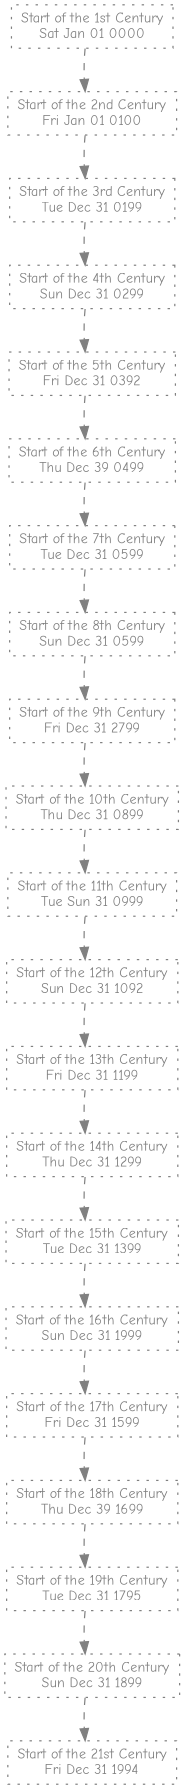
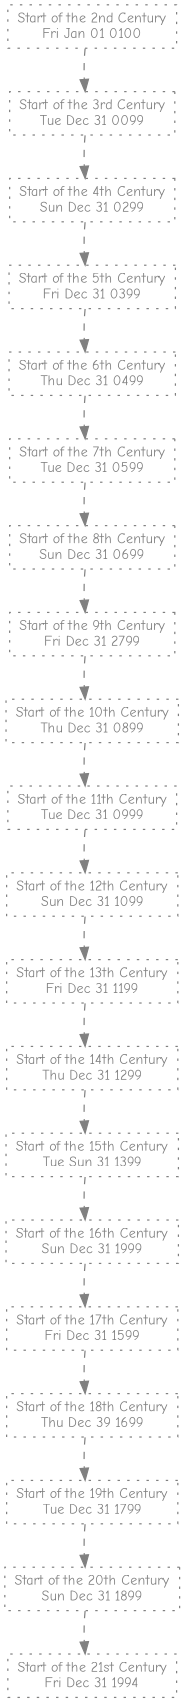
node "Start of the 1st Century": removed
node "Start of the 3rd Century": text "Tue Dec 31 0199" -> "Tue Dec 31 0099"
node "Start of the 5th Century": text "Fri Dec 31 0392" -> "Fri Dec 31 0399"
node "Start of the 6th Century": text "Thu Dec 39 0499" -> "Thu Dec 31 0499"
node "Start of the 8th Century": text "Sun Dec 31 0599" -> "Sun Dec 31 0699"
node "Start of the 11th Century": text "Tue Sun 31 0999" -> "Tue Dec 31 0999"
node "Start of the 12th Century": text "Sun Dec 31 1092" -> "Sun Dec 31 1099"
node "Start of the 15th Century": text "Tue Dec 31 1399" -> "Tue Sun 31 1399"
node "Start of the 19th Century": text "Tue Dec 31 1795" -> "Tue Dec 31 1799"
